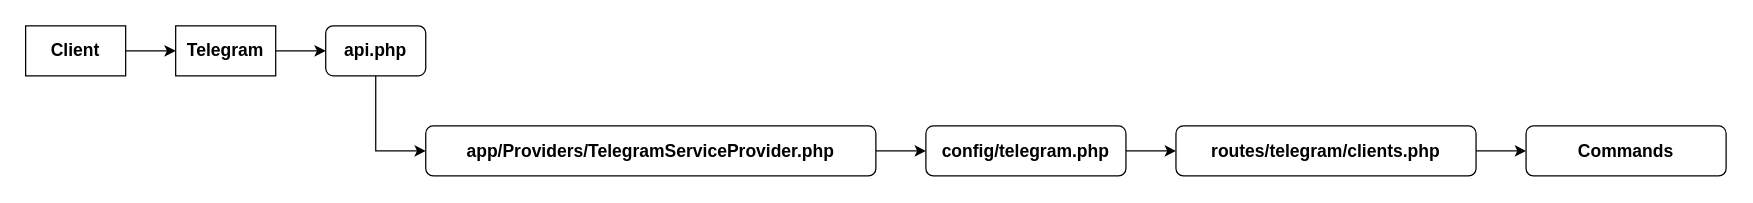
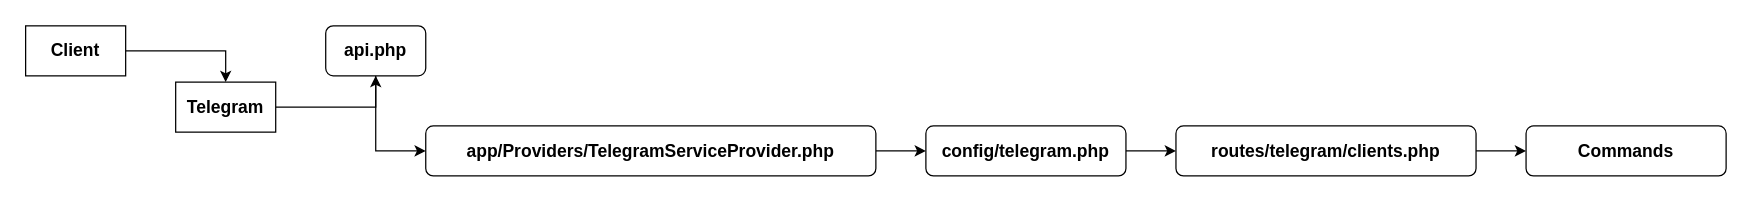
node "Telegram": moved (226, 51) -> (226, 107)
